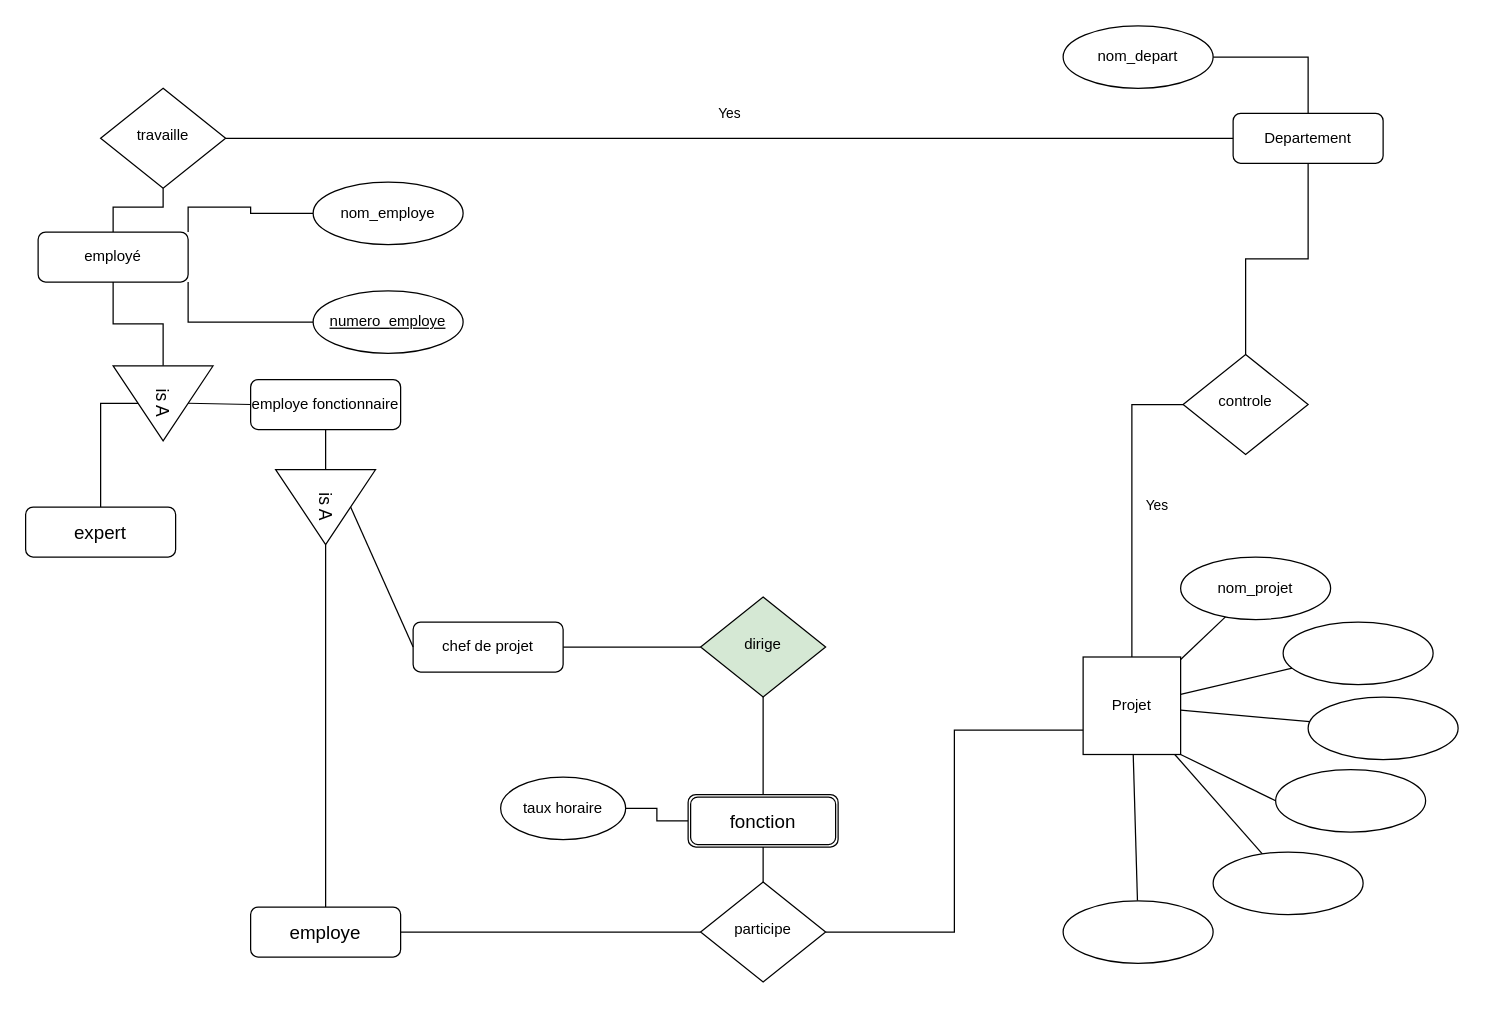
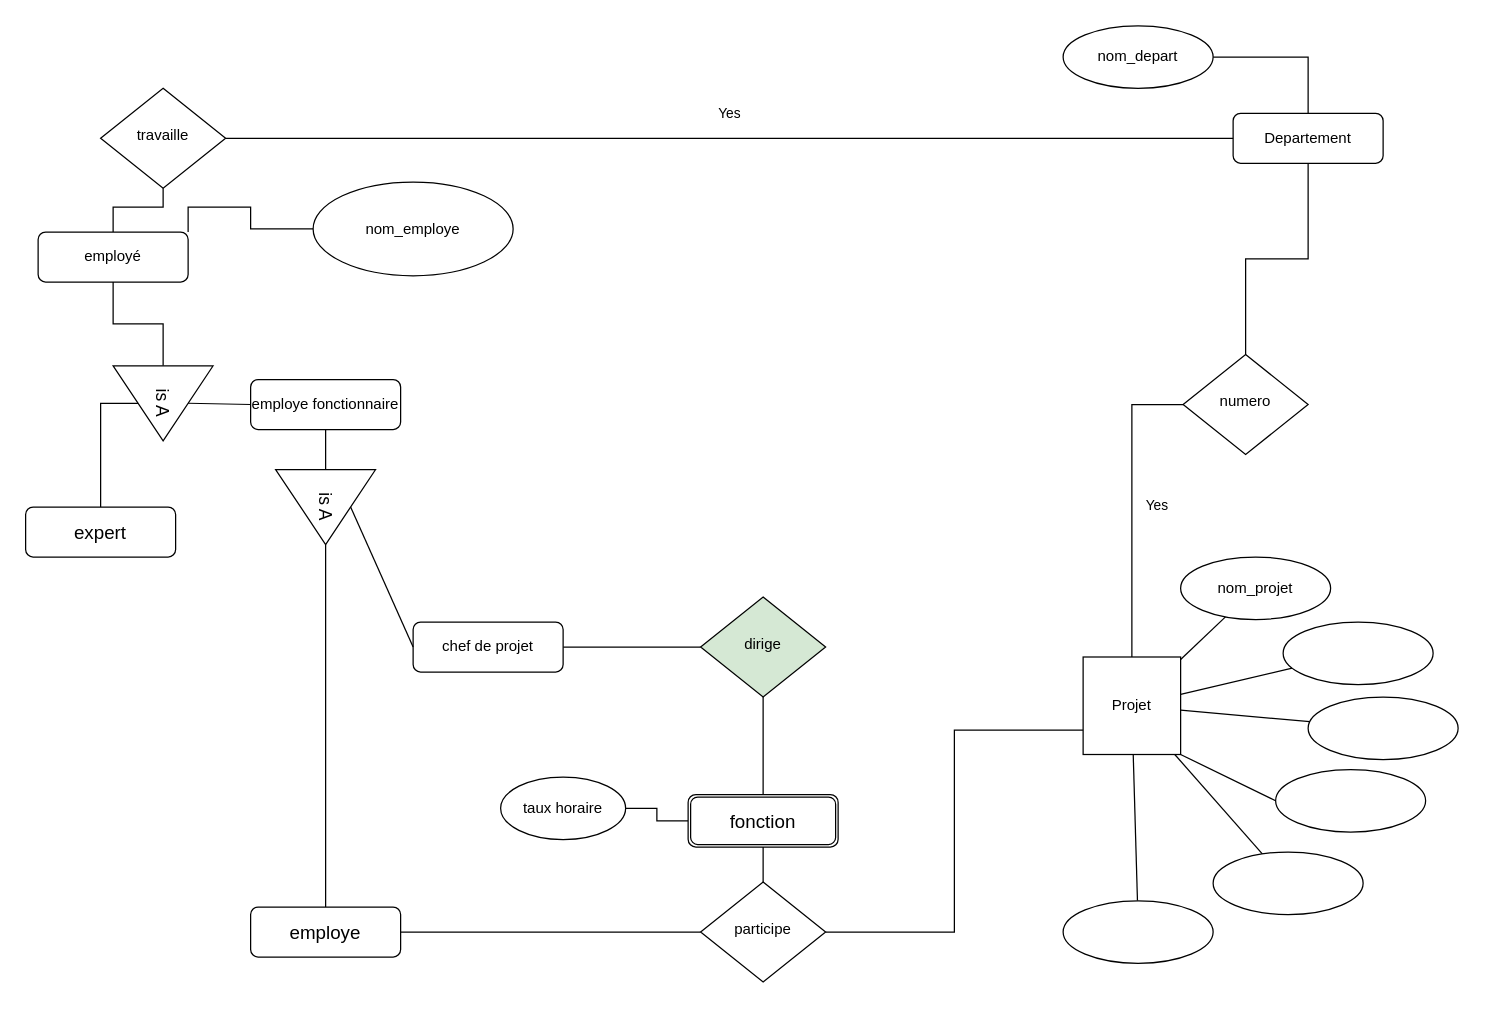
node "nom_employe": size 150x63 -> 200x94
edge "employé" -- "numero_employe": removed
node "numero_employe": removed
node "controle": label "controle" -> "numero"
